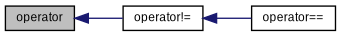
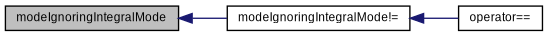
node "operator": label "operator" -> "modeIgnoringIntegralMode"
node "operator!=": label "operator!=" -> "modeIgnoringIntegralMode!="
